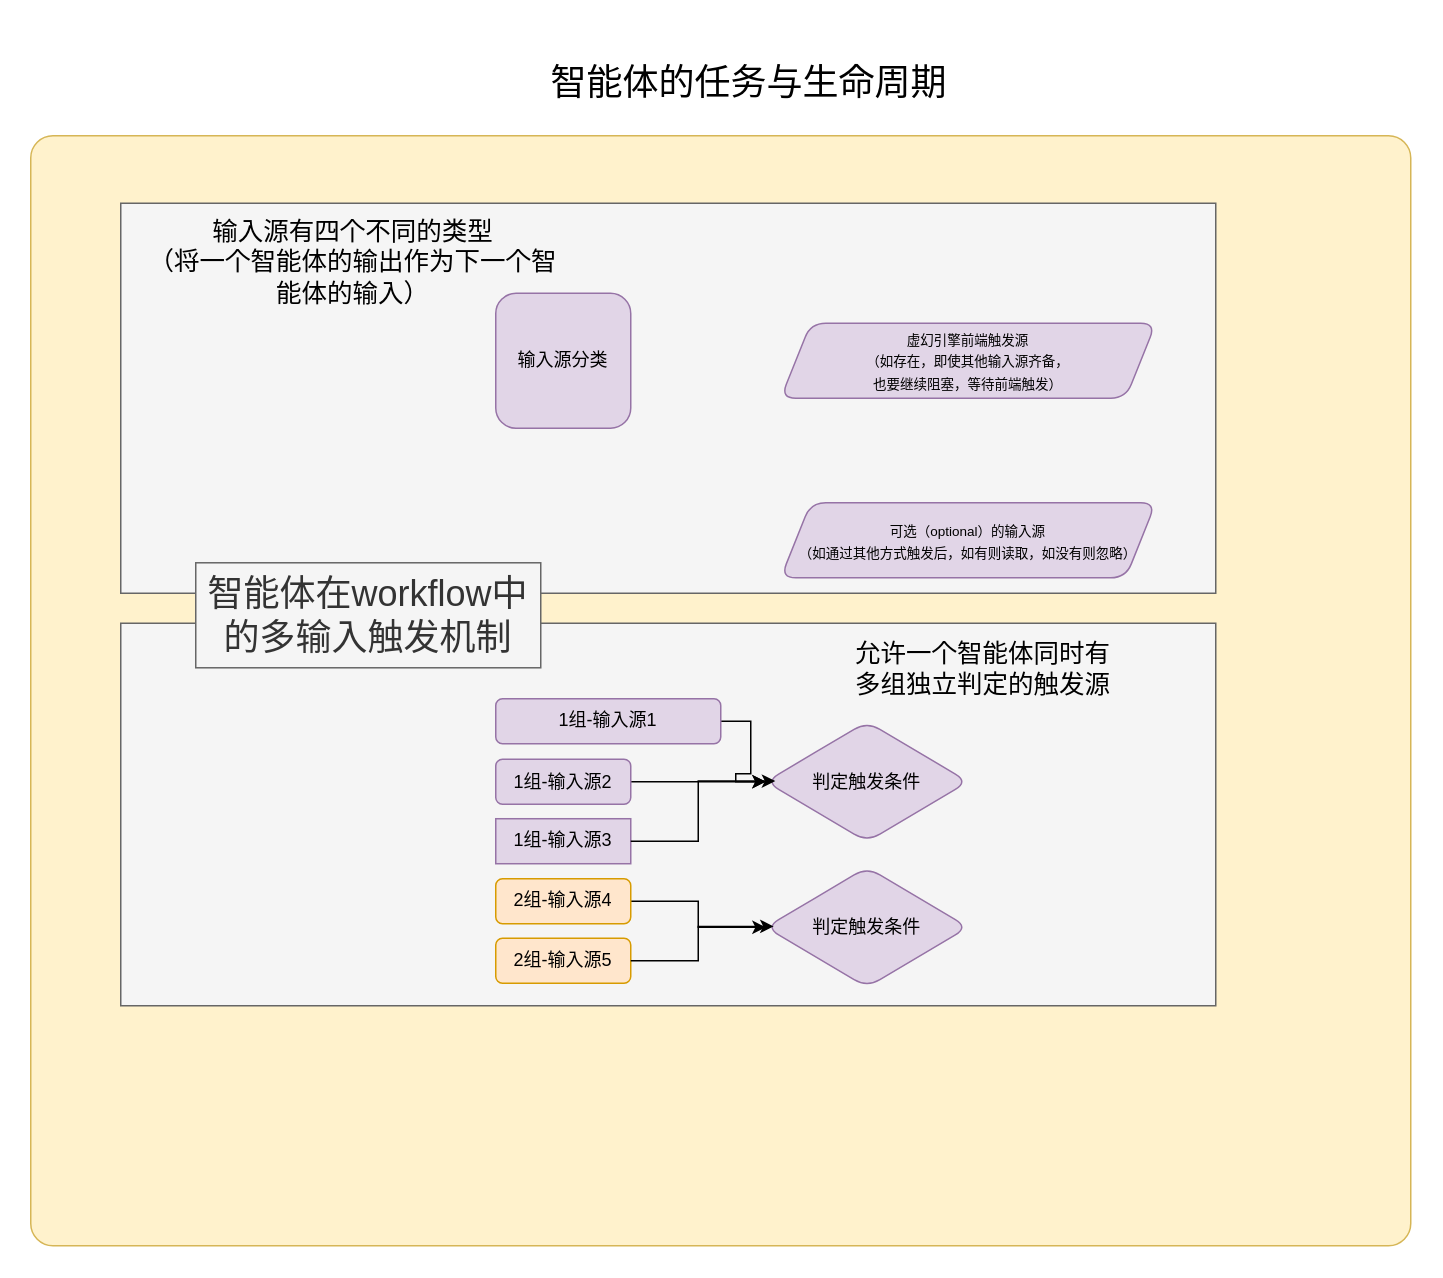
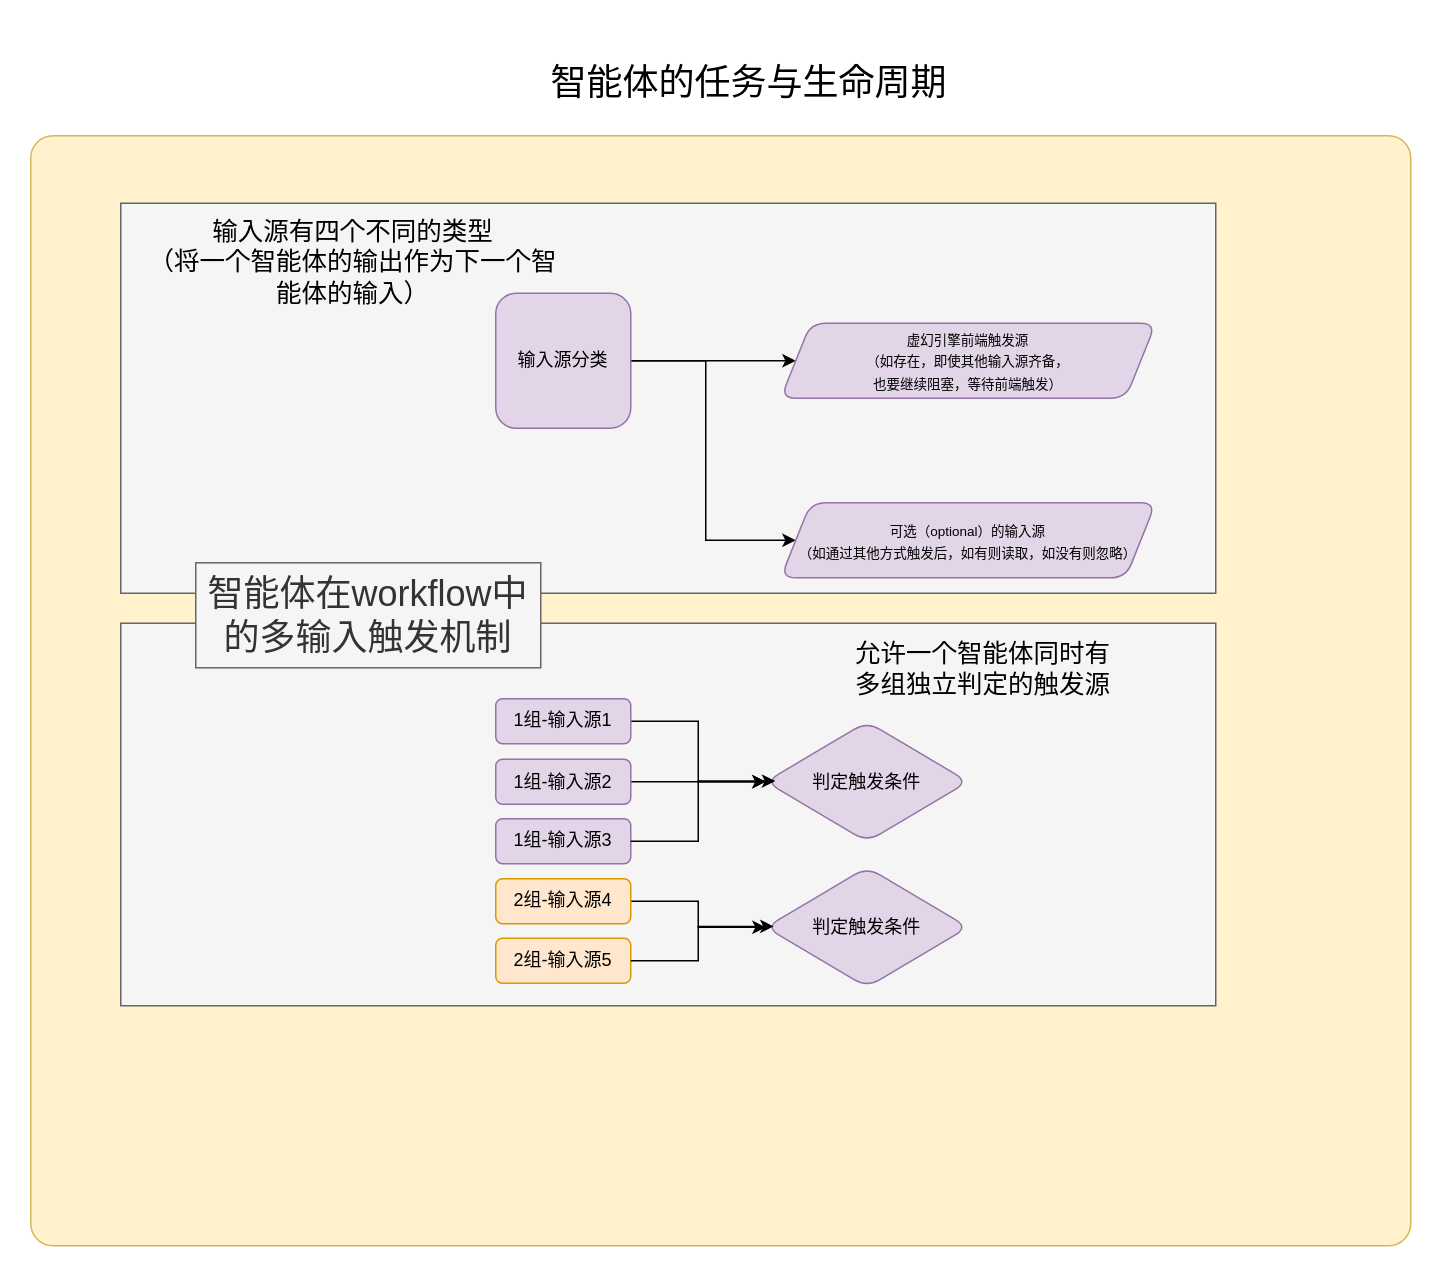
edge "输入源分类" -> "虚幻引擎前端触发源 （如存在，即使其他输入源齐备， 也要继续阻塞，等待前端触发）": added
edge "输入源分类" -> "可选（optional）的输入源 （如通过其他方式触发后，如有则读取，如没有则忽略）": added
node "1组-输入源1": size 225x45 -> 135x45
node "1组-输入源3": shape rectangle -> rounded rectangle
